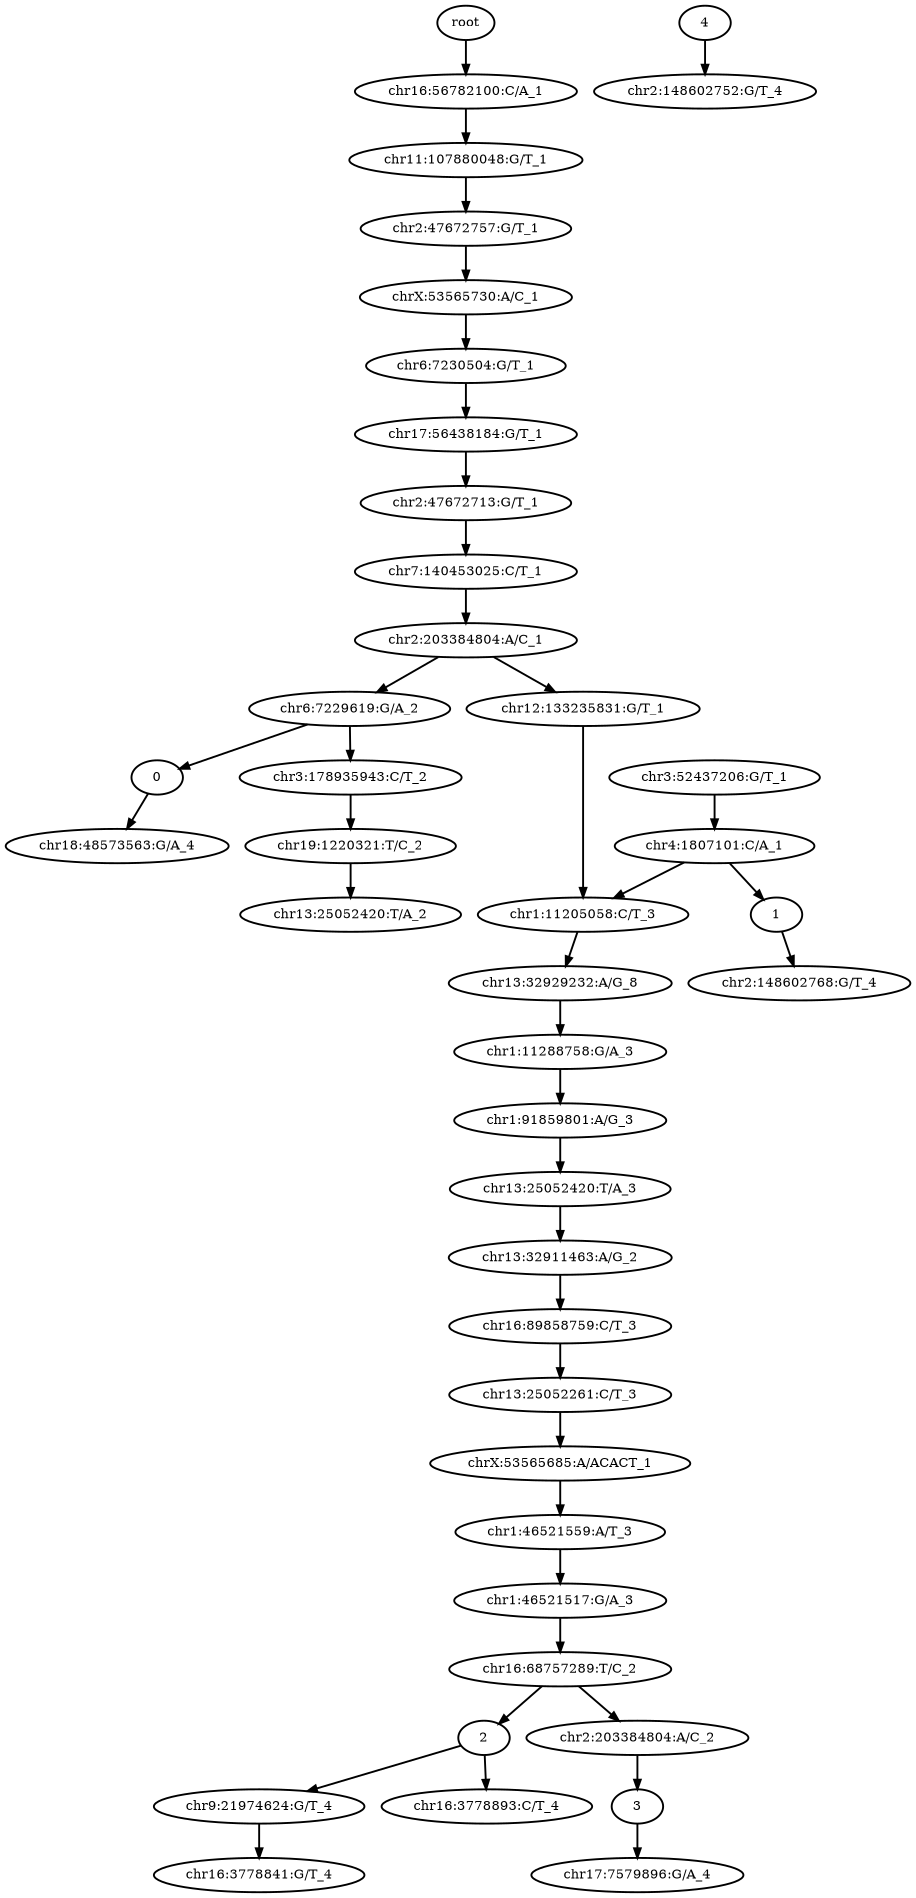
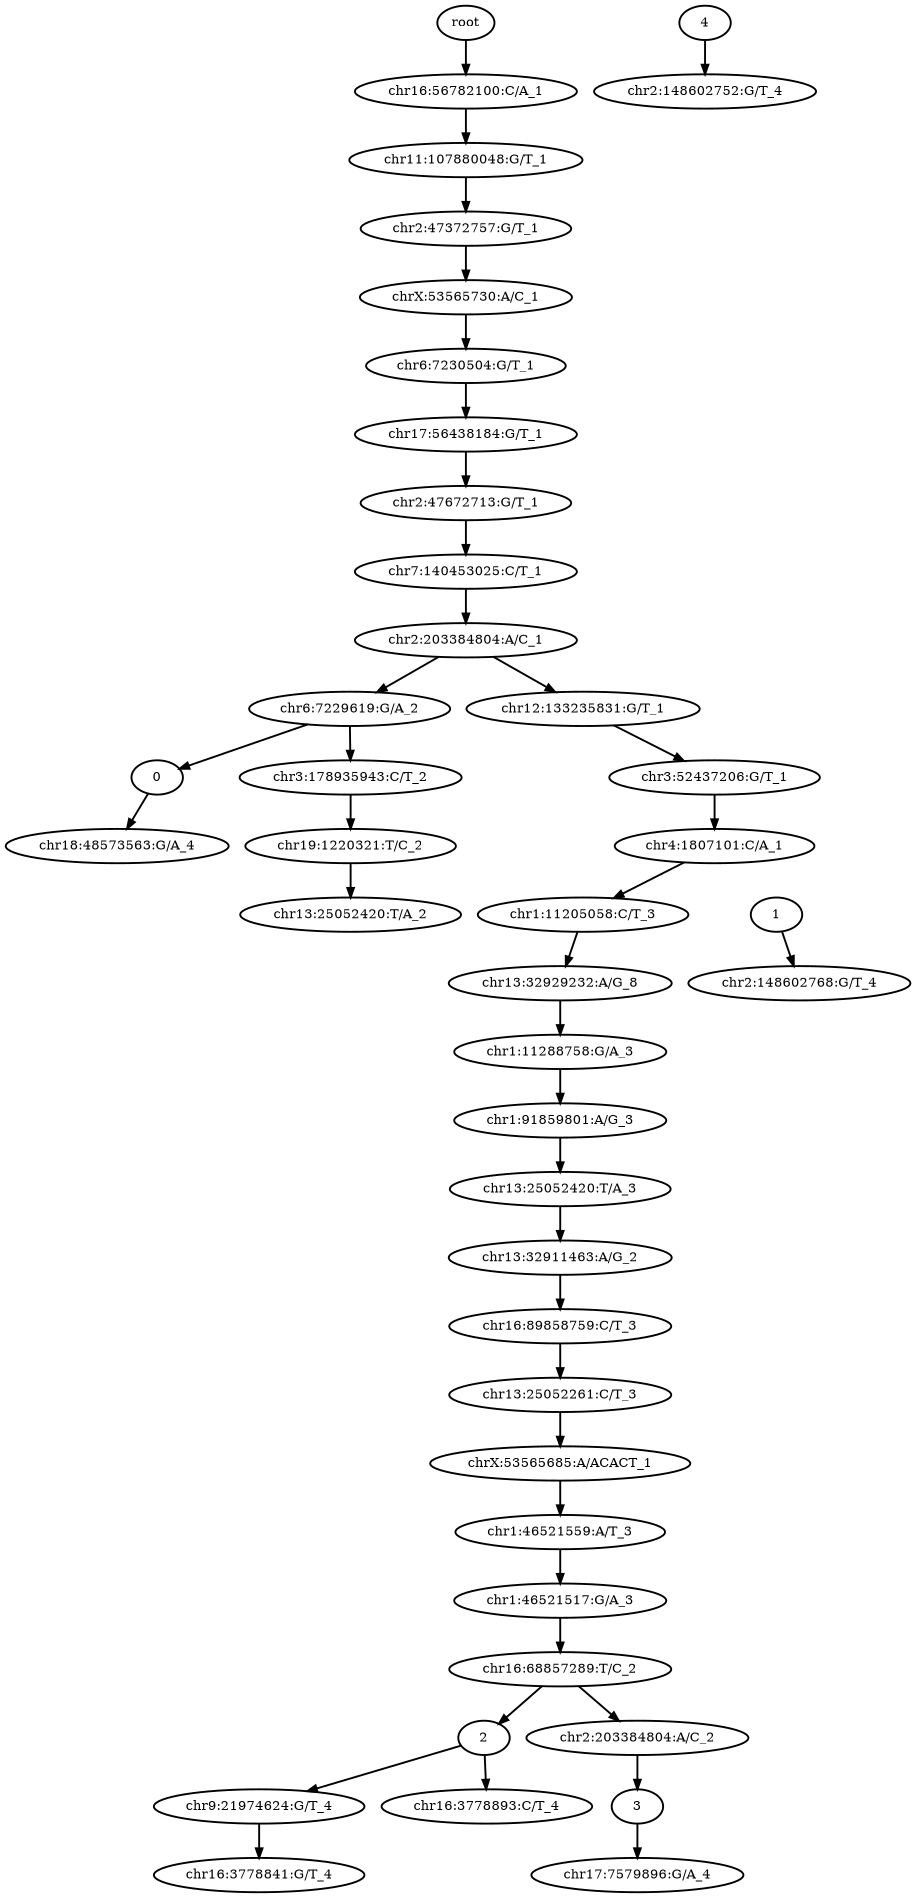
node "chr2:47672757:G/T_1": label "chr2:47672757:G/T_1" -> "chr2:47372757:G/T_1"
edge "chr12:133235831:G/T_1" -> "chr1:11205058:C/T_3": now "chr12:133235831:G/T_1" -> "chr3:52437206:G/T_1"
edge "chr4:1807101:C/A_1" -> "1": removed
node "chr16:68757289:T/C_2": label "chr16:68757289:T/C_2" -> "chr16:68857289:T/C_2"
